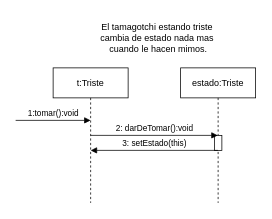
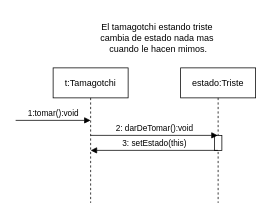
node "t:Triste": label "t:Triste" -> "t:Tamagotchi"
